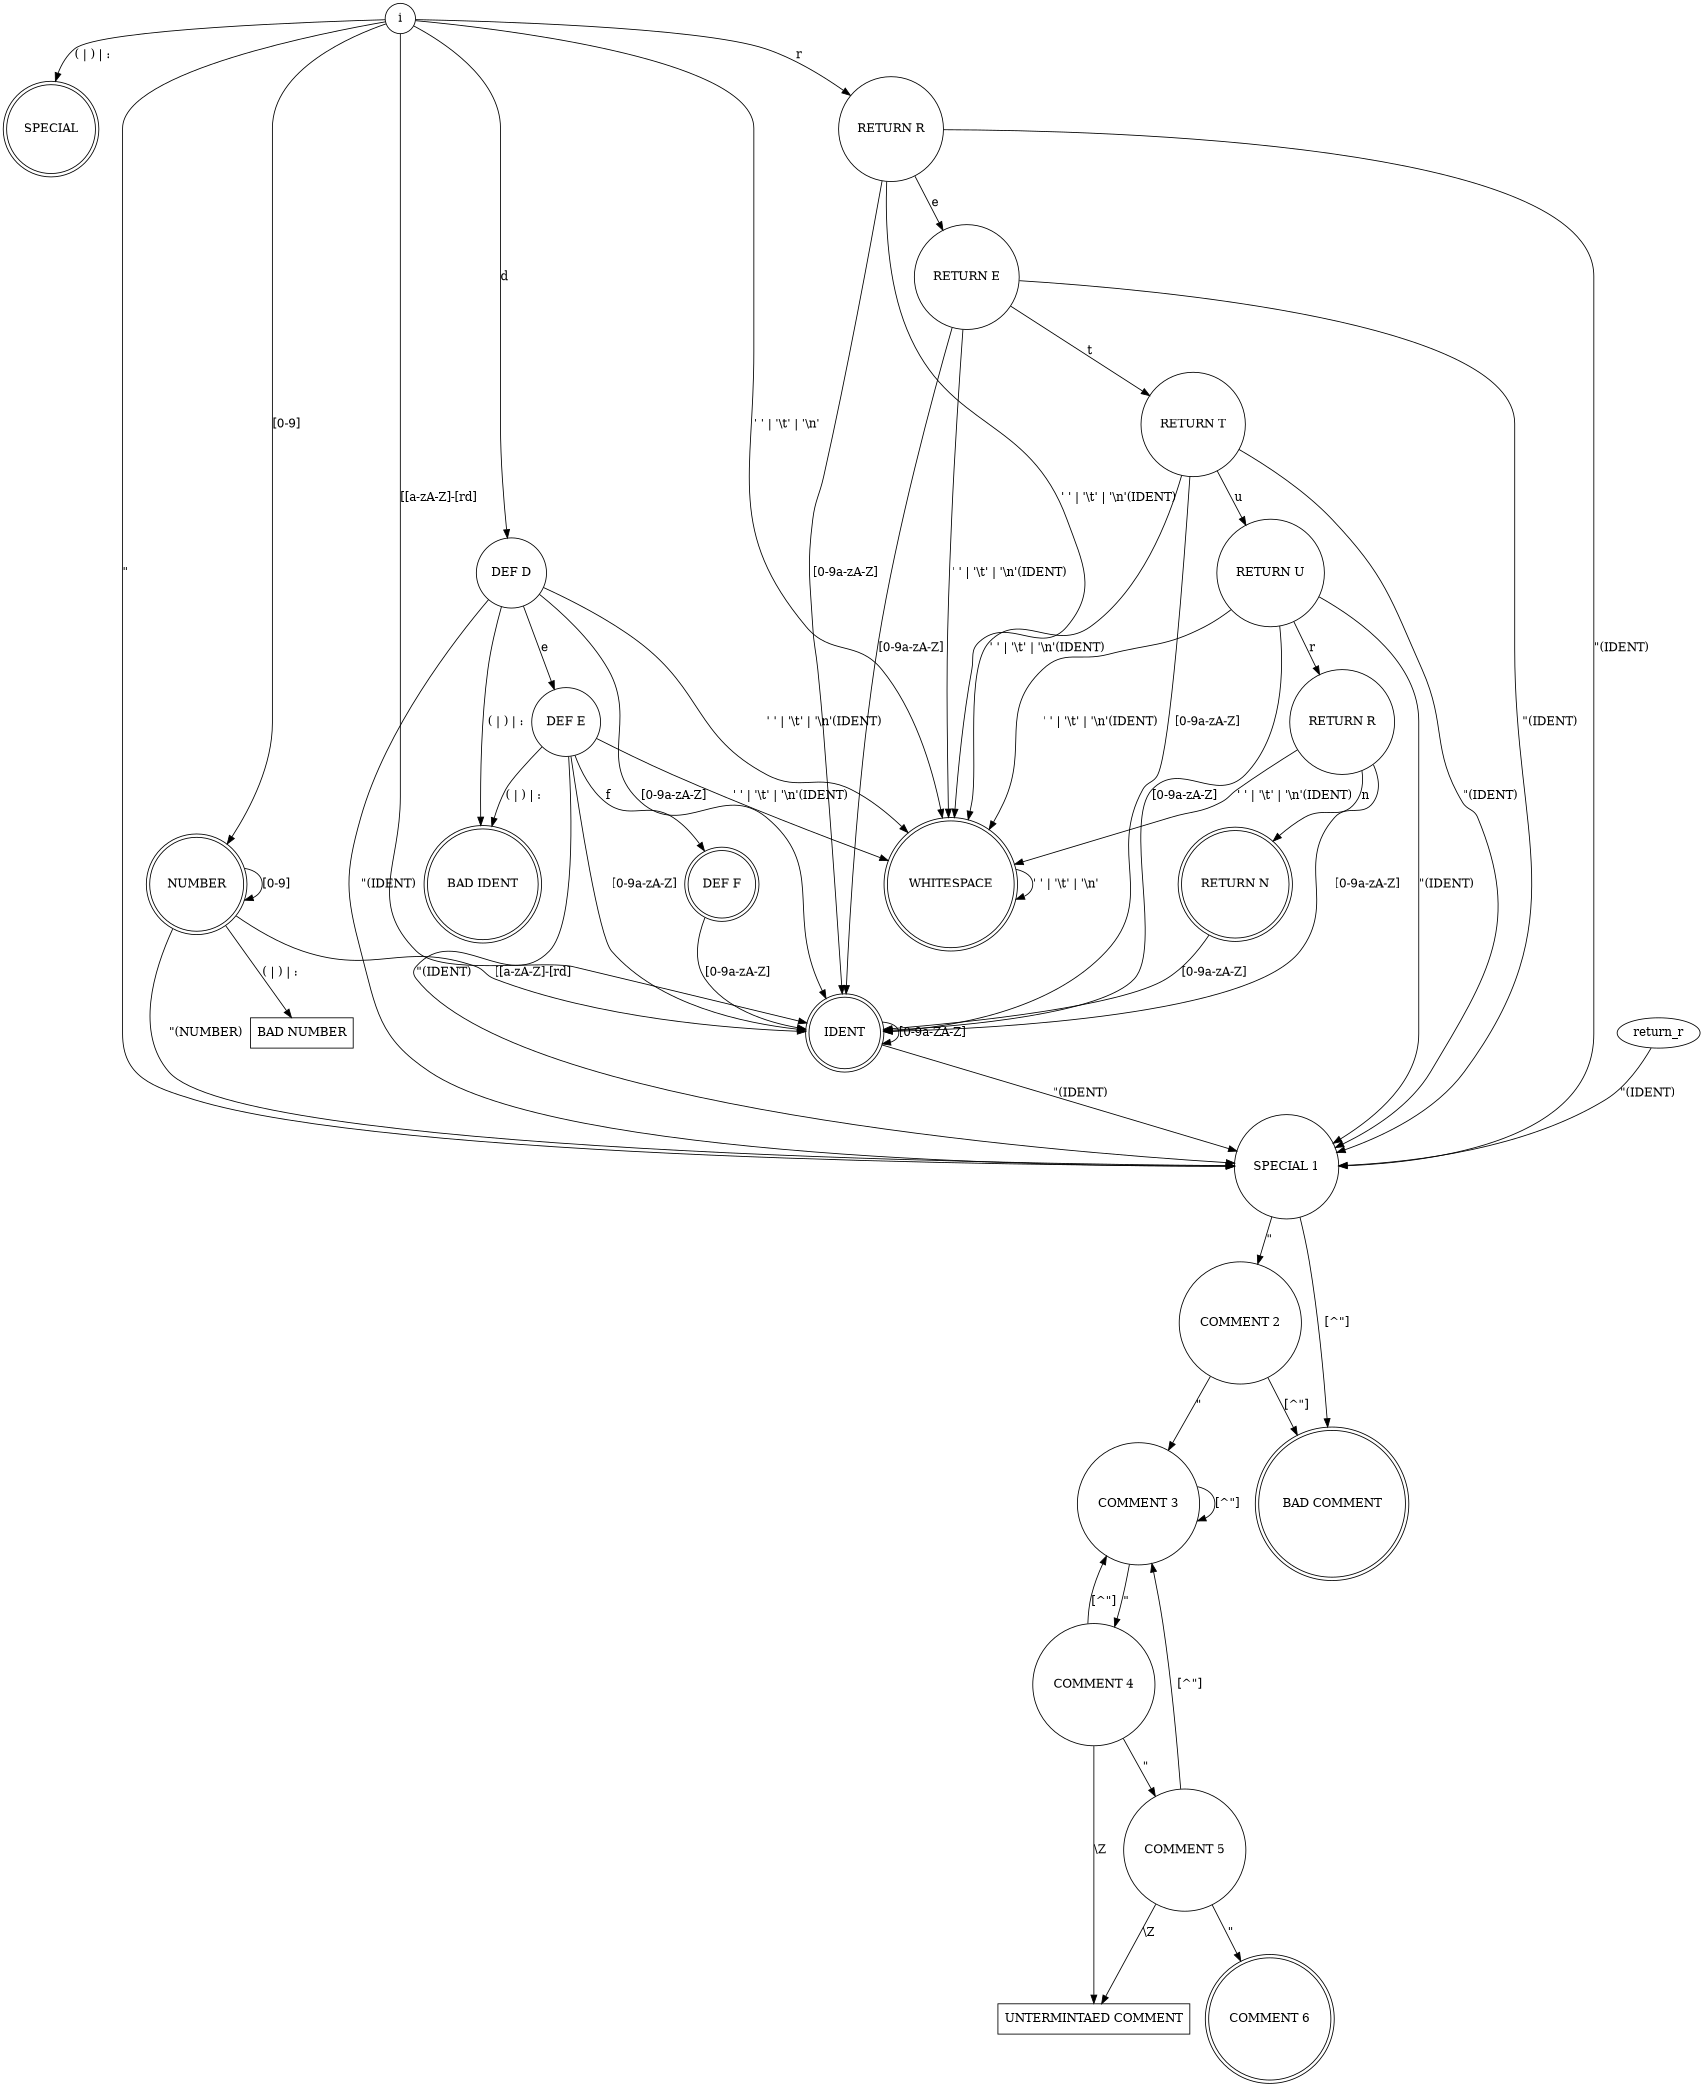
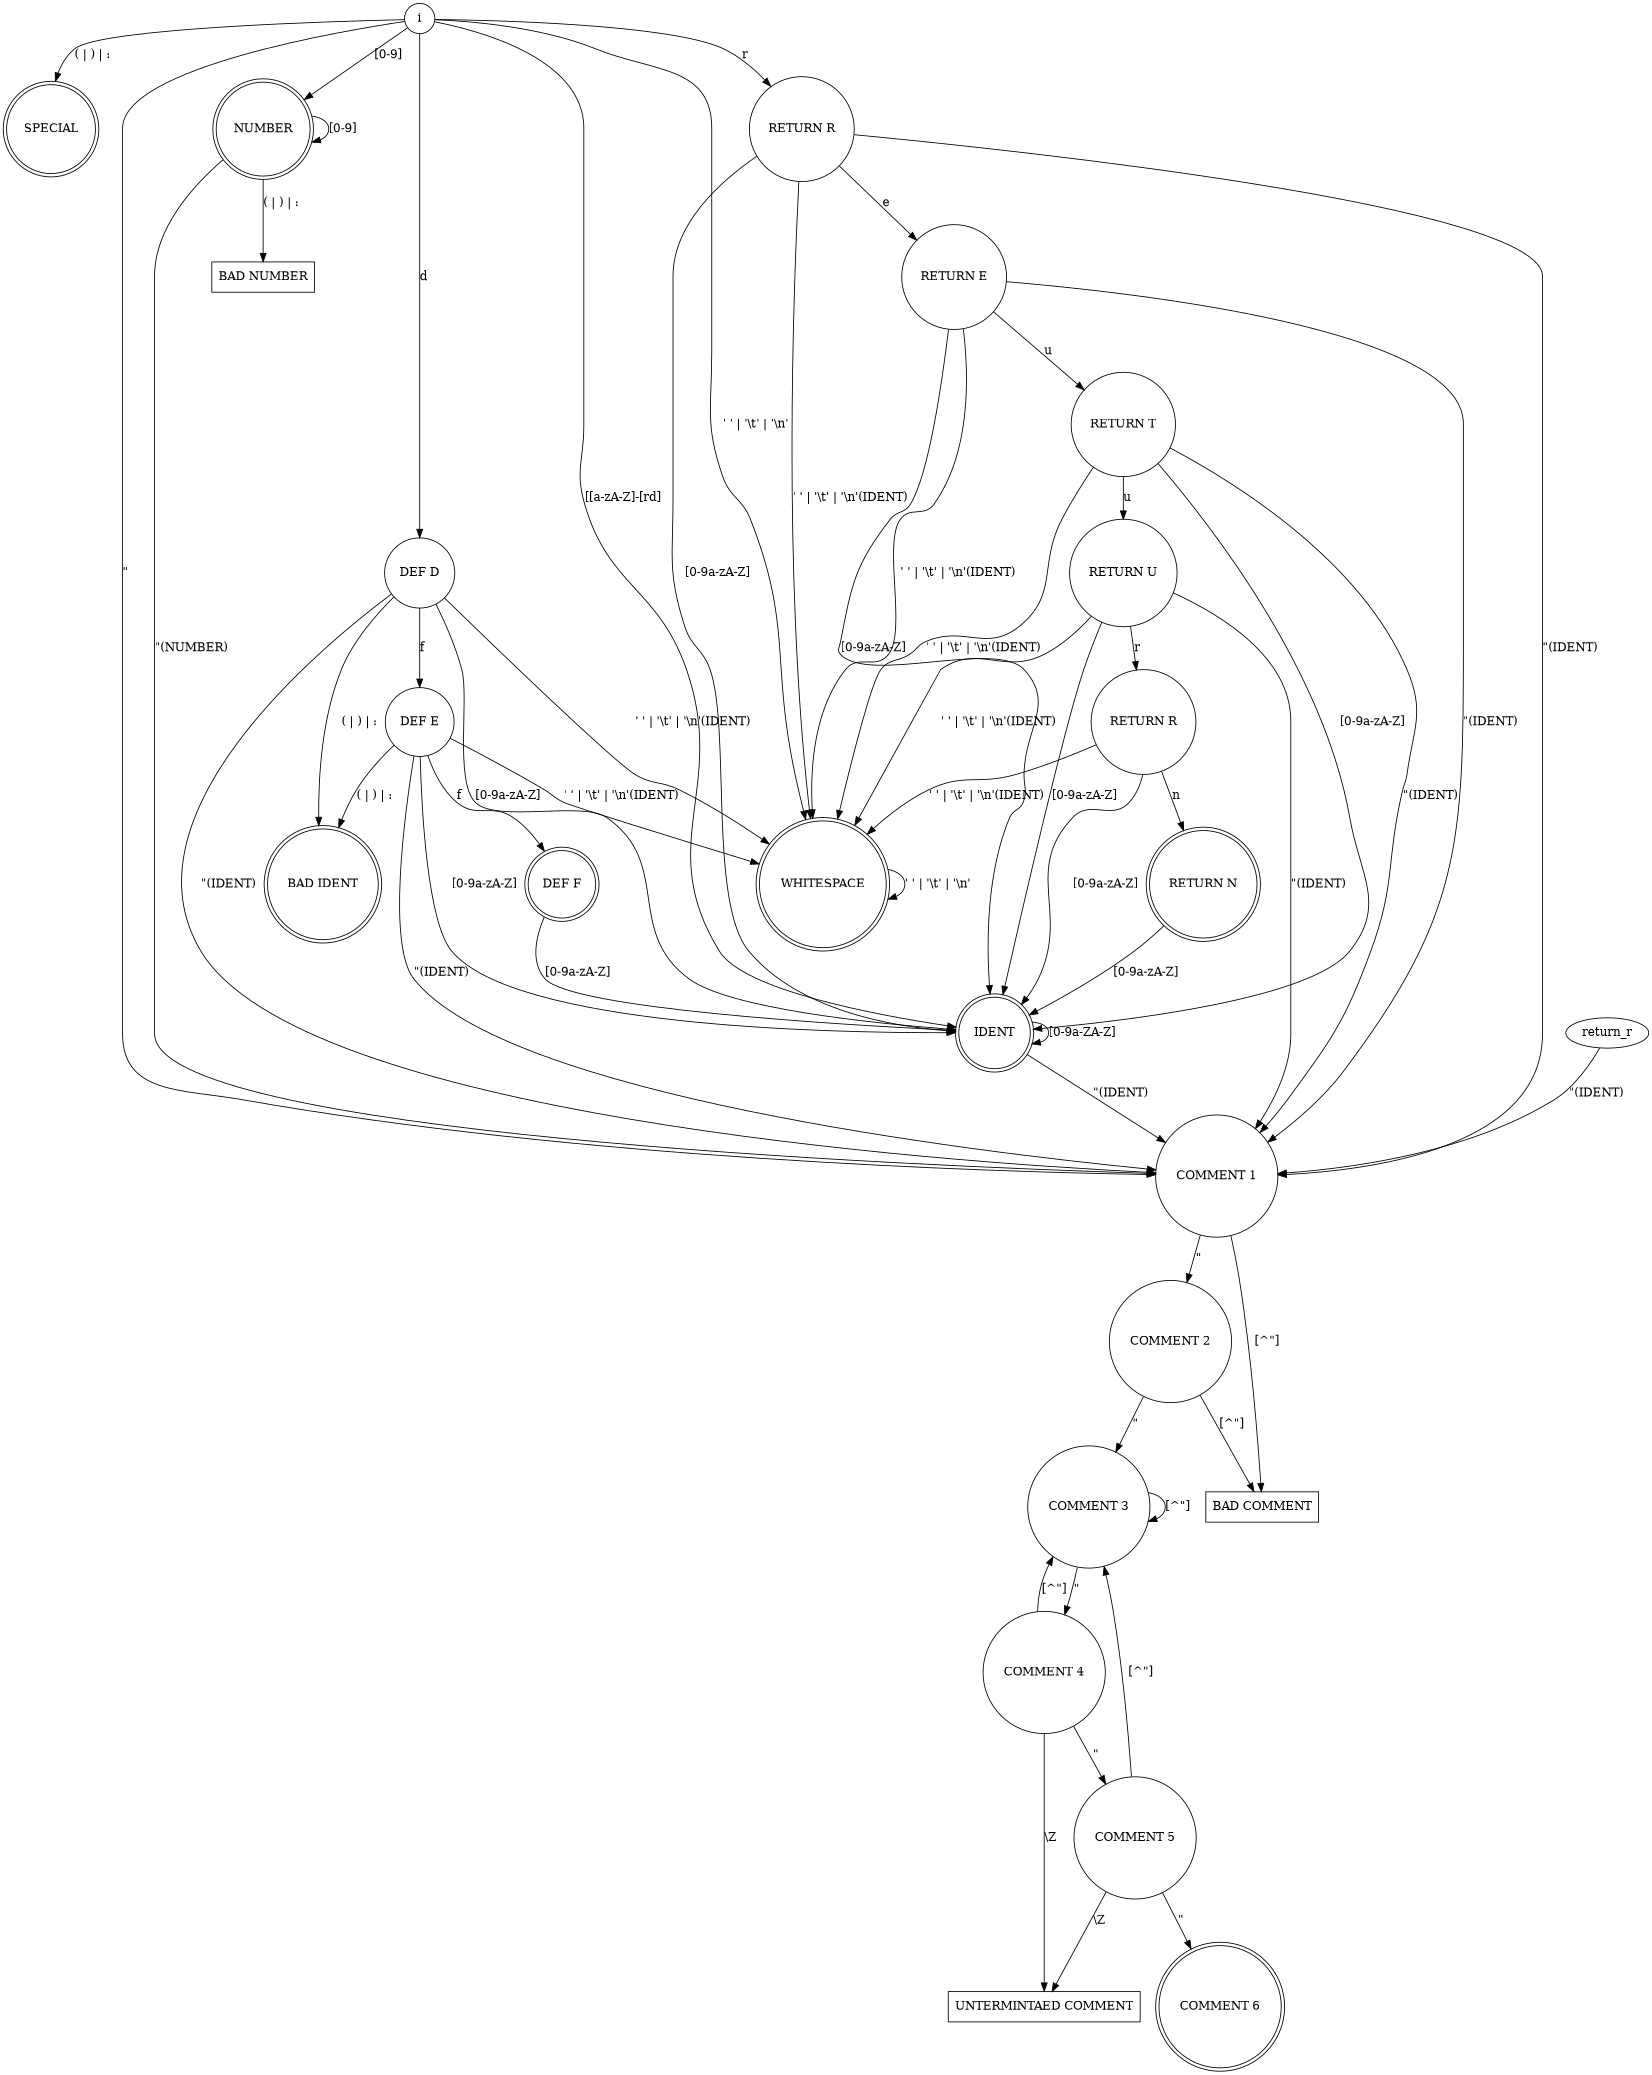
edge "RETURN E" -> "RETURN T": label "t" -> "u"
edge "DEF D" -> "DEF E": label "e" -> "f"
edge "NUMBER" -> "IDENT": removed, label "[[a-zA-Z]-[rd]"
node "SPECIAL 1": label "SPECIAL 1" -> "COMMENT 1"
node "BAD COMMENT": shape doublecircle -> box
